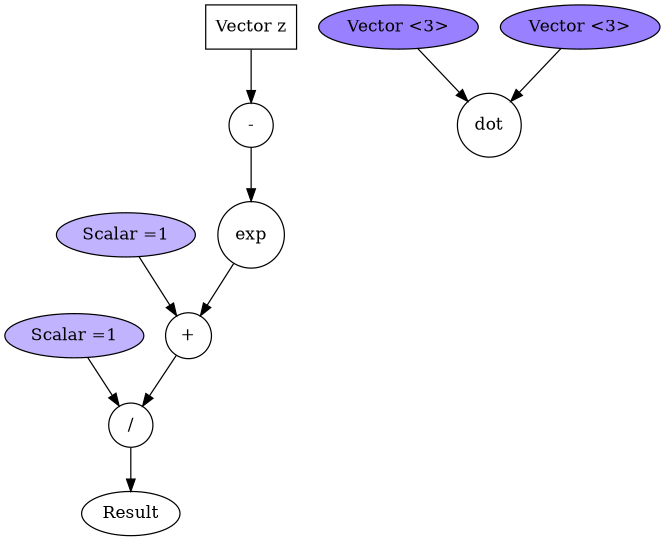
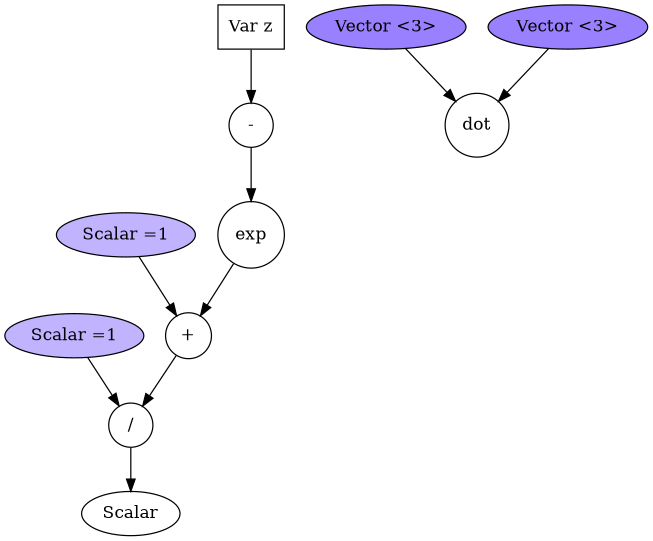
node "Vector z": label "Vector z" -> "Var z"
node "Result": label "Result" -> "Scalar"
